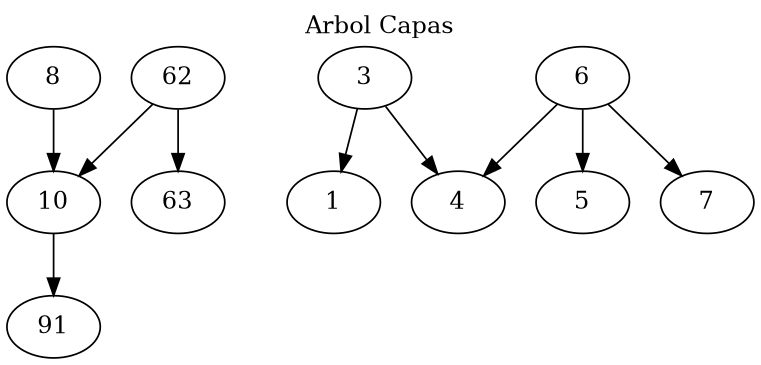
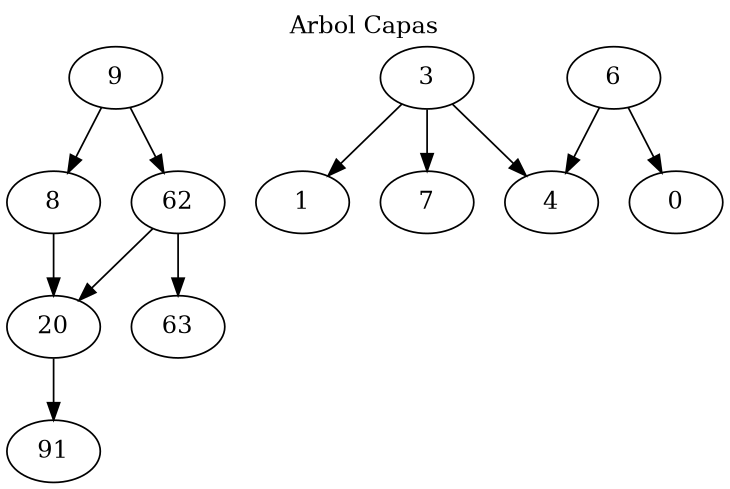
node "9": added
edge "6" -> "7": now "3" -> "7"
node "10": label "10" -> "20"
node "5": label "5" -> "0"
